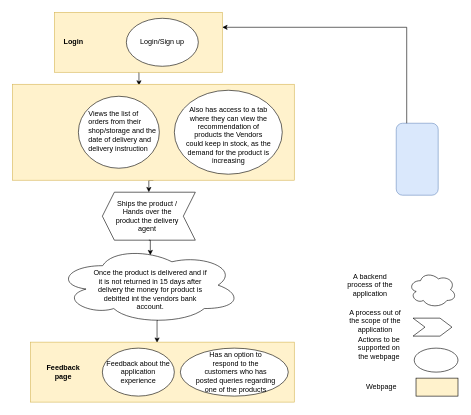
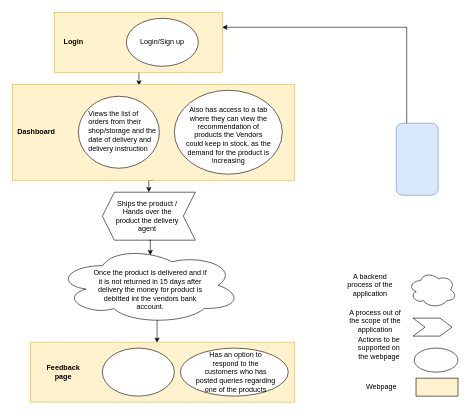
node "Dashboard": added
node "Feedback about the application experience": removed
